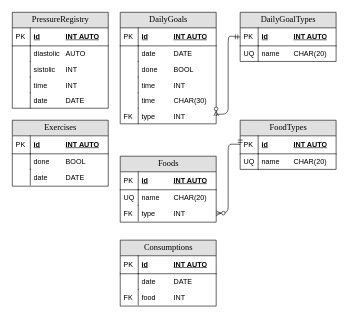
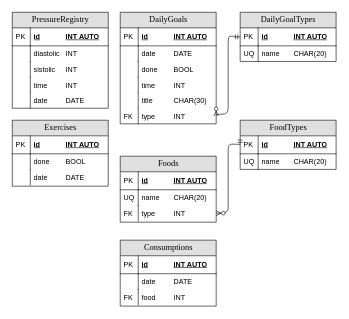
node "diastolic AUTO": label "diastolic AUTO" -> "diastolic INT"
node "time CHAR(30)": label "time CHAR(30)" -> "title CHAR(30)"
